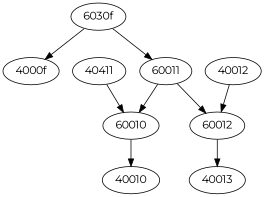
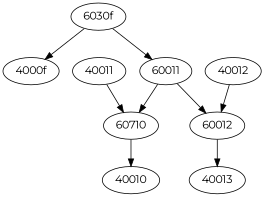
node "40411": label "40411" -> "40011"
node "60010": label "60010" -> "60710"
